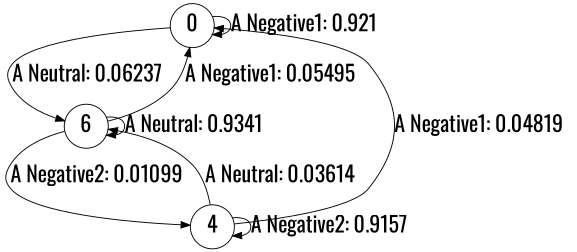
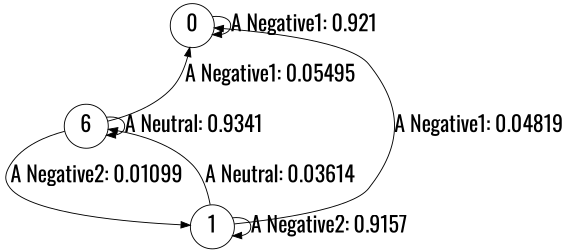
edge "0" -> "6": removed, label "A Neutral: 0.06237"
node "4": label "4" -> "1"
